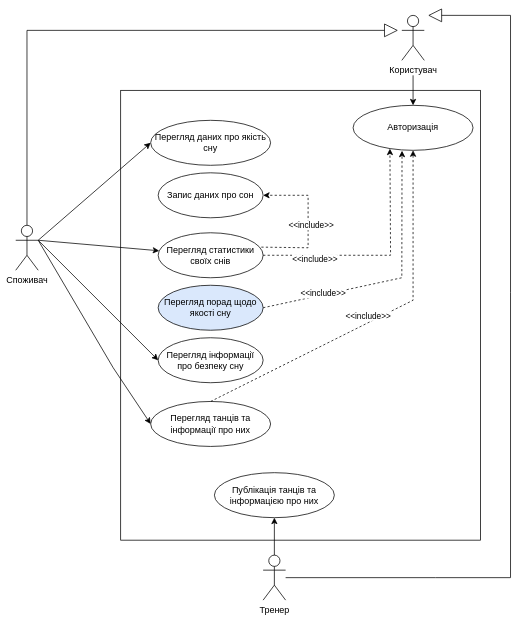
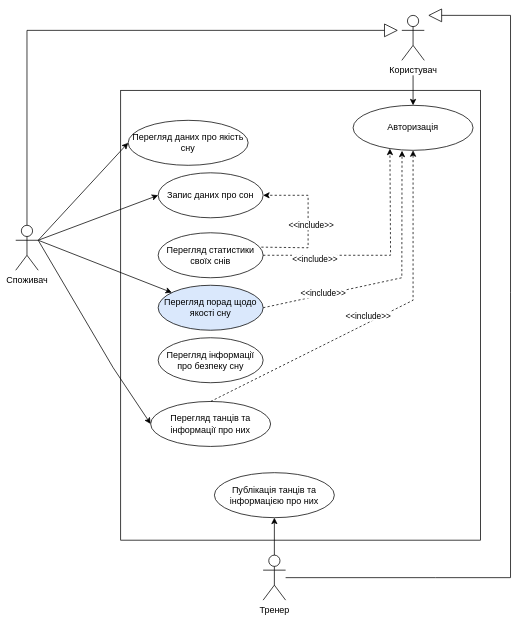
node "Перегляд даних про якість сну": moved (210, 143) -> (188, 143)
edge "Споживач" -> "Перегляд статистики своїх снів": now "Споживач" -> "Запис даних про сон"
edge "Споживач" -> "Перегляд інформації про безпеку сну": now "Споживач" -> "Перегляд порад щодо якості сну"
